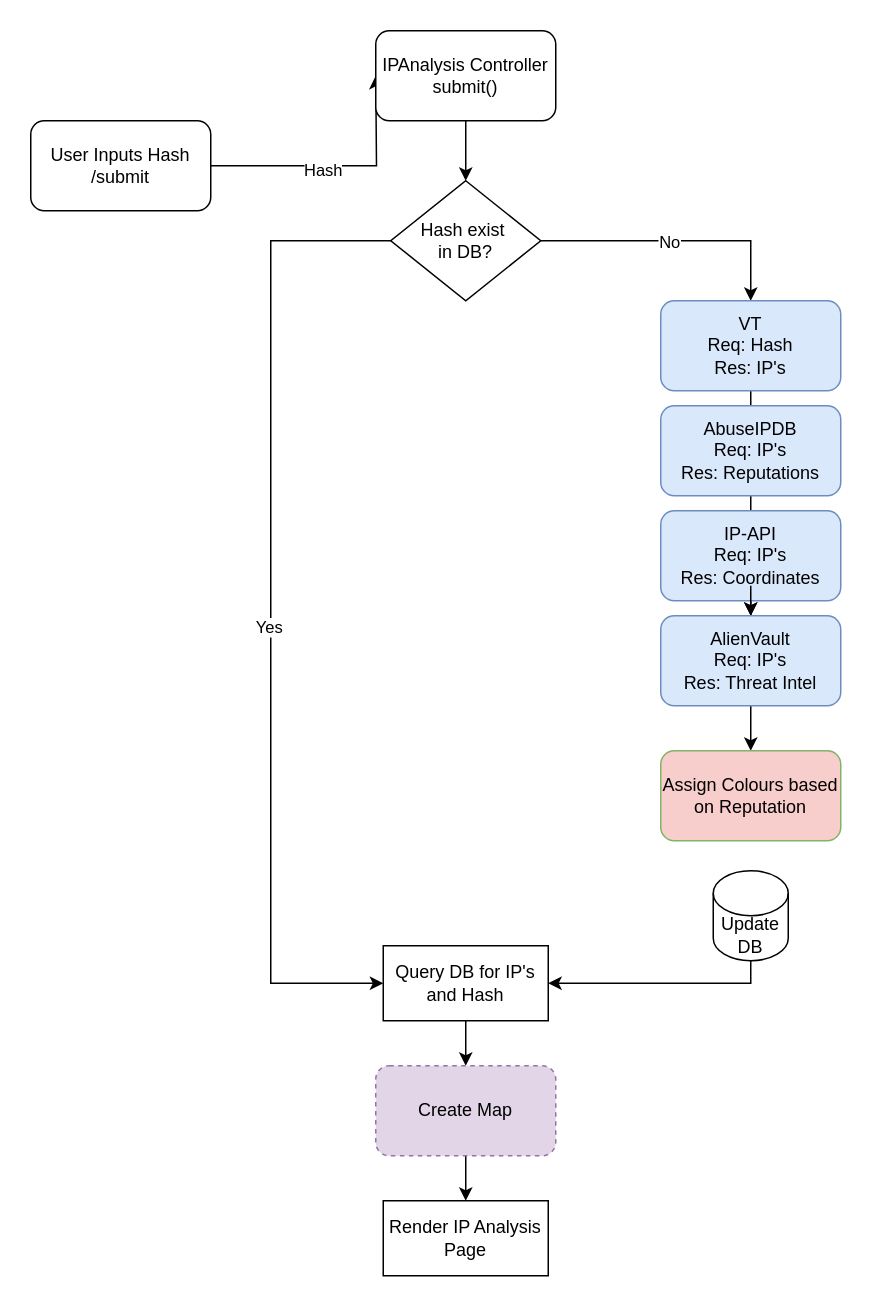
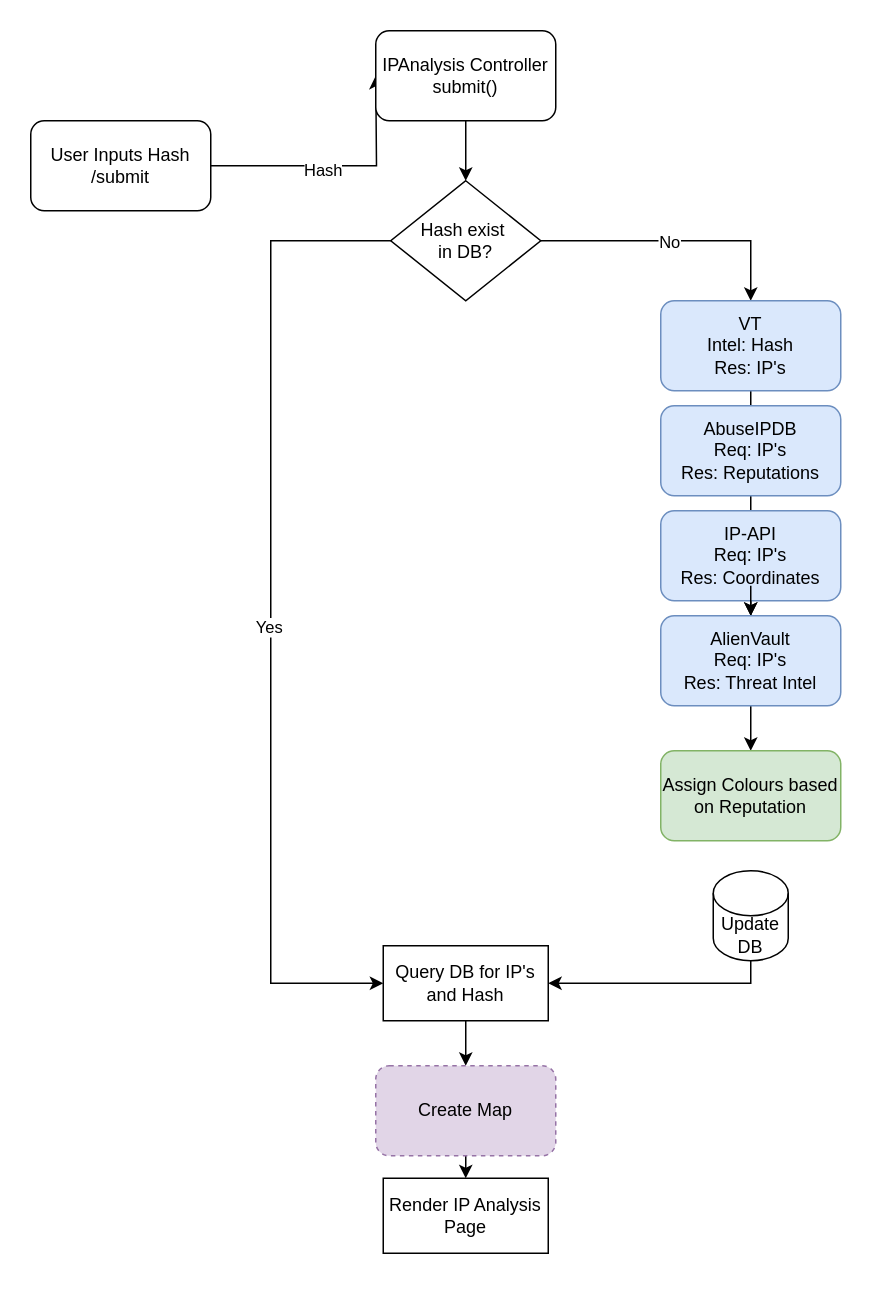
node "VT Req: Hash Res: IP's": label "VT Req: Hash Res: IP's" -> "VT Intel: Hash Res: IP's"
node "Assign Colours based on Reputation": fillcolor #f8cecc -> #d5e8d4
node "Render IP Analysis Page": moved (466, 1238) -> (466, 1216)
